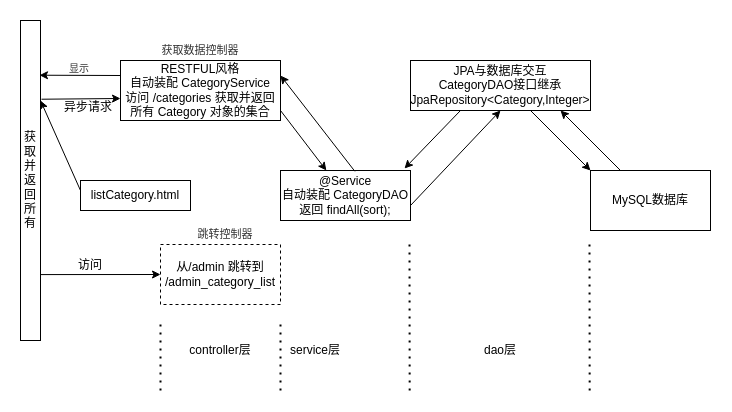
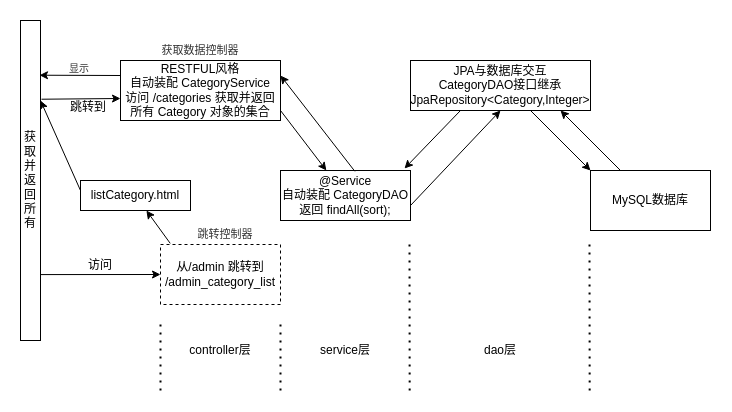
node "异步请求": label "异步请求" -> "跳转到"
edge "从/admin 跳转到 /admin_category_list" -> "listCategory.html": added
node "访问": moved (91, 266) -> (101, 266)
node "service层": moved (316, 351) -> (346, 351)
